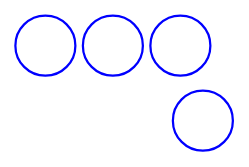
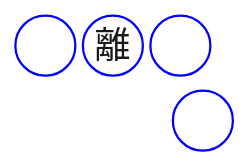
node "離": added
